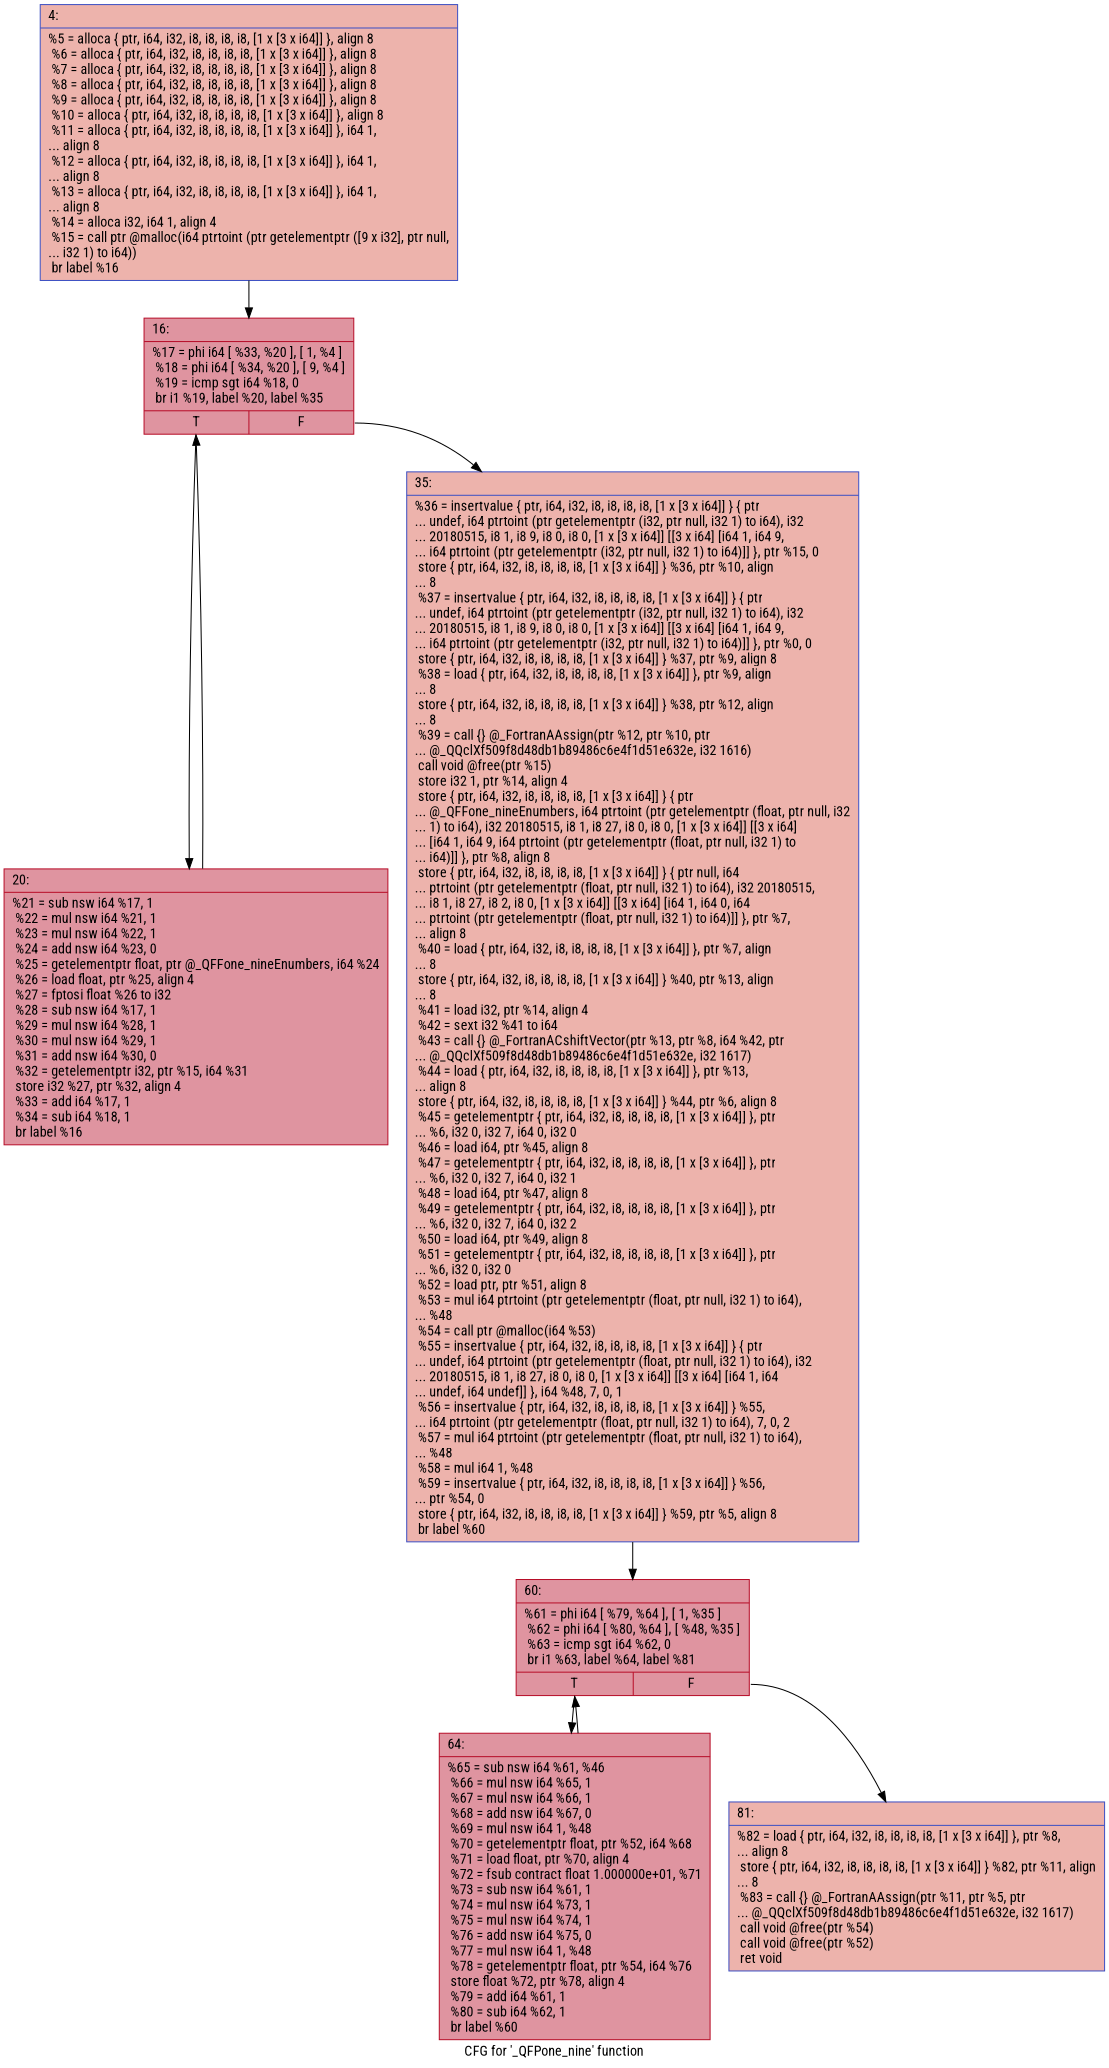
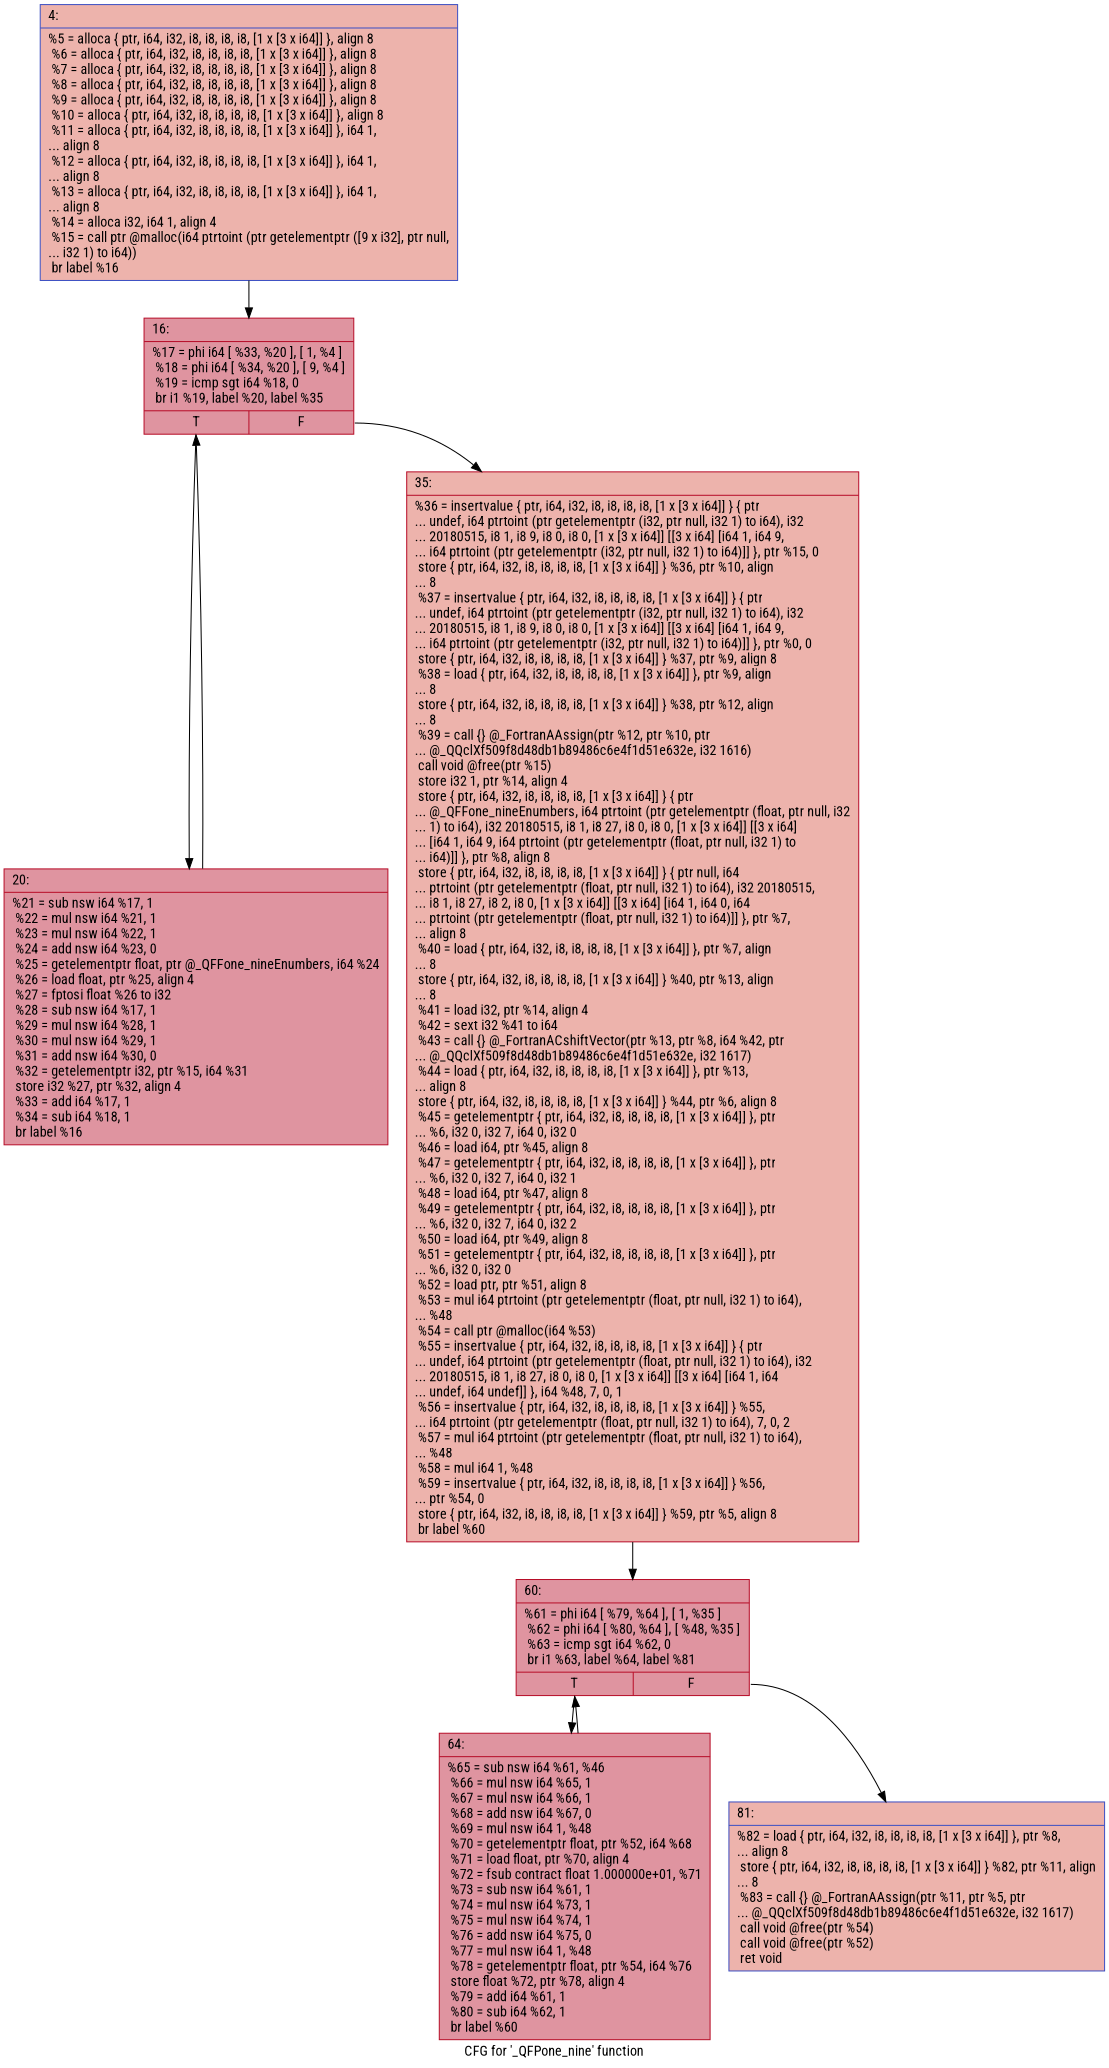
node "35:": color #3d50c3ff -> #b70d28ff
